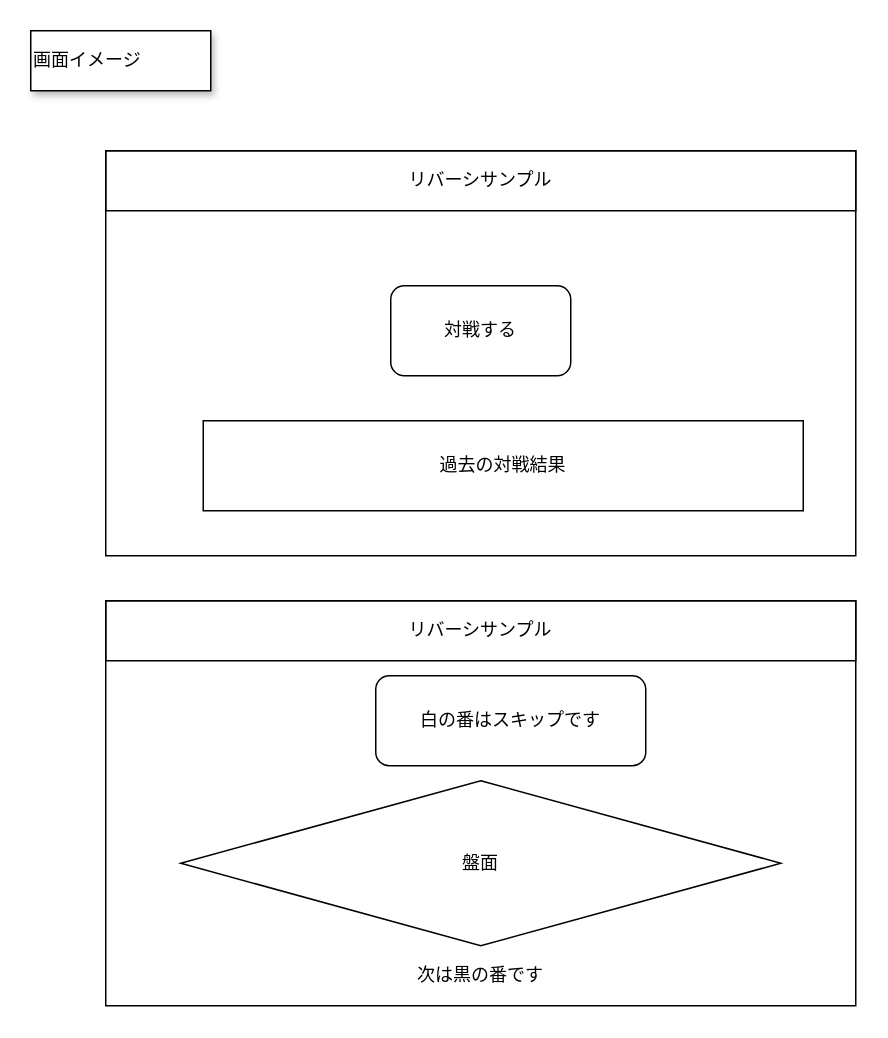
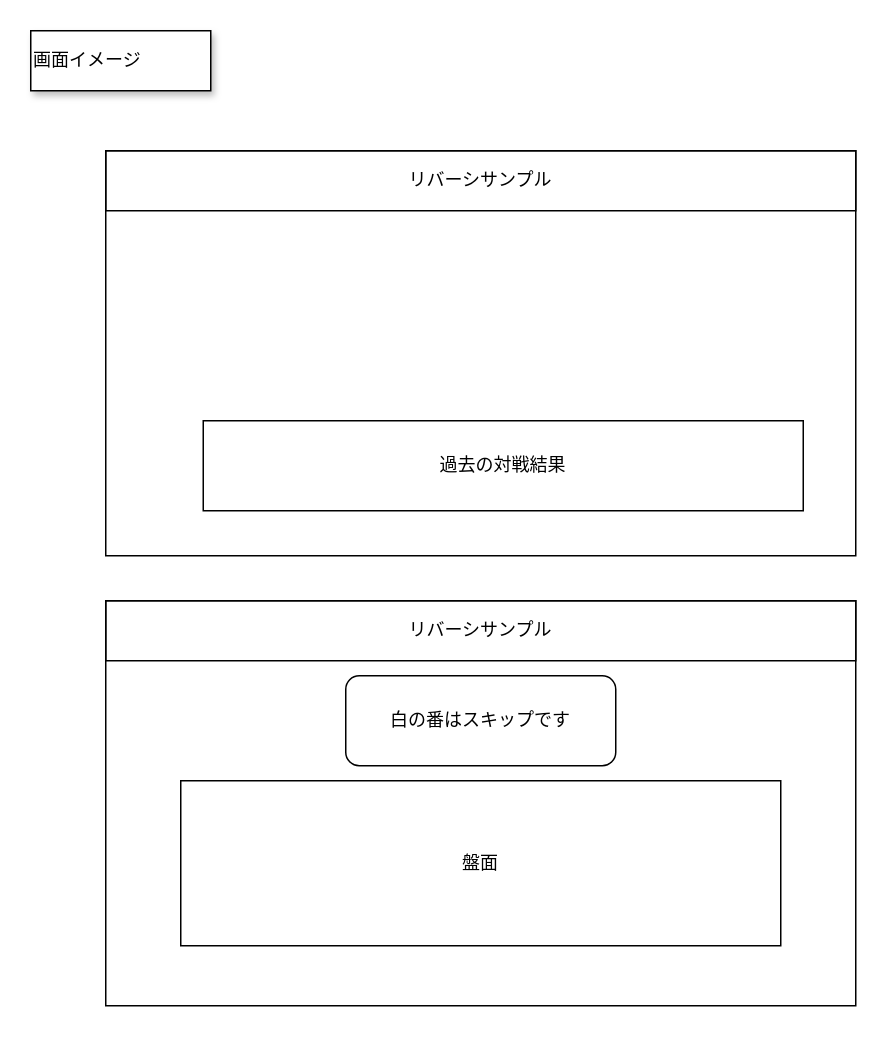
node "対戦する": removed
node "白の番はスキップです": moved (511, 721) -> (481, 721)
node "盤面": shape diamond -> rectangle
node "次は黒の番です": removed
